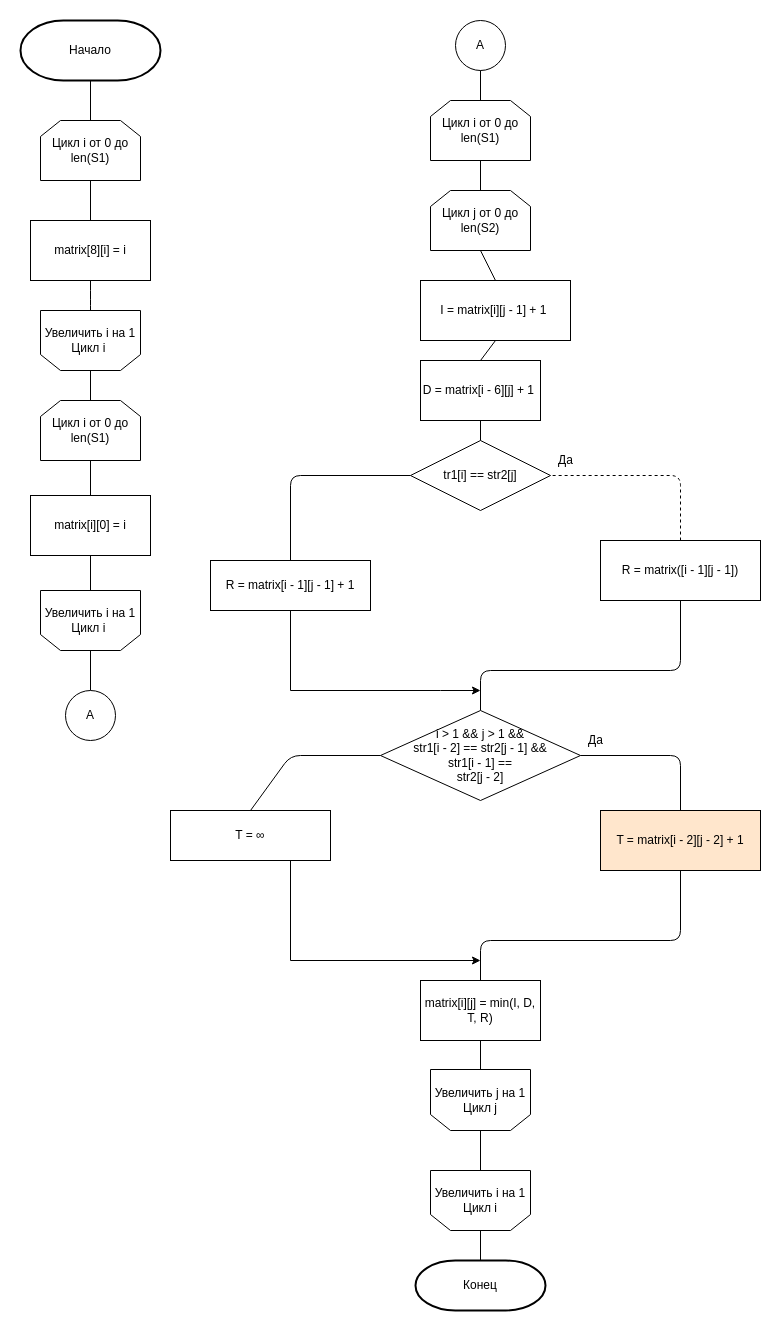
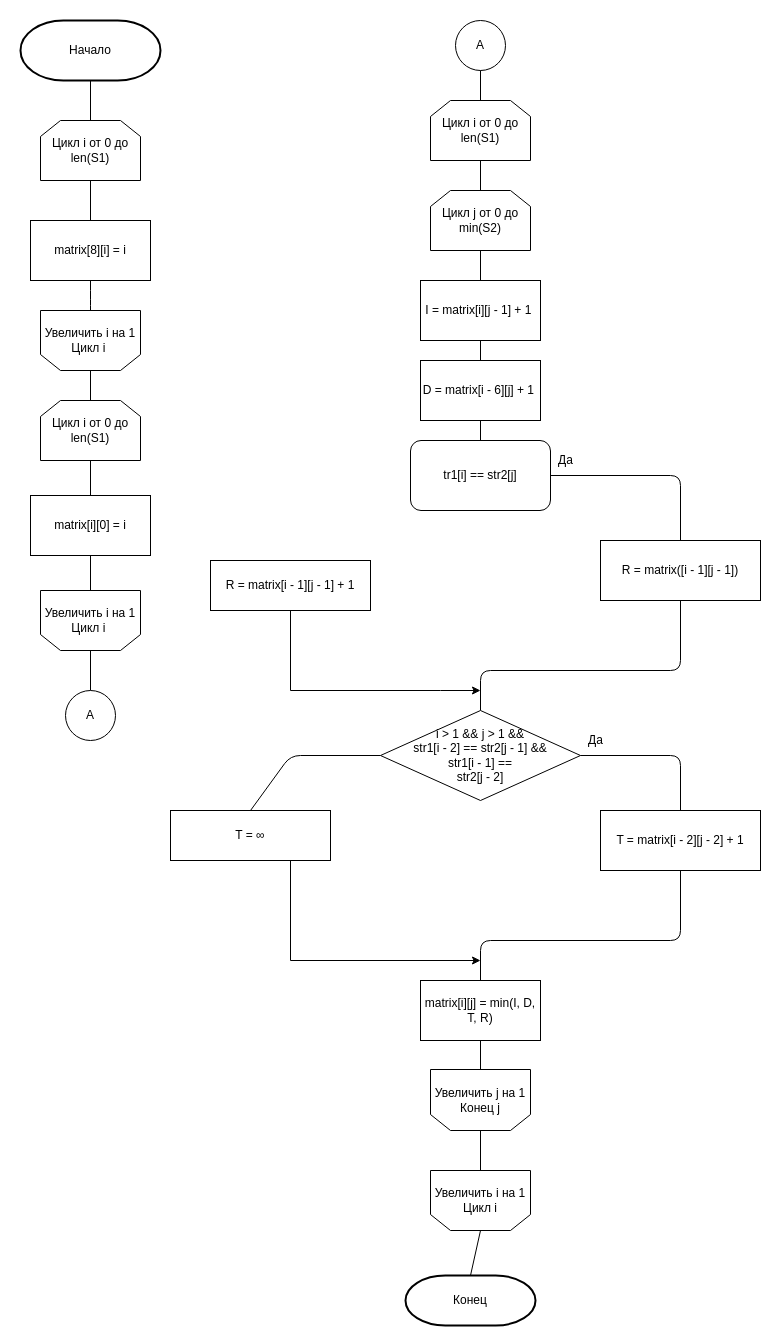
node "Цикл j от 0 до len(S2)": label "Цикл j от 0 до len(S2)" -> "Цикл j от 0 до min(S2)"
node "I = matrix[i][j - 1] + 1": size 150x60 -> 120x60
edge "tr1[i] == str2[j]" -- "R = matrix[i - 1][j - 1] + 1": removed
node "tr1[i] == str2[j]": shape diamond -> rounded rectangle
edge "tr1[i] == str2[j]" -- "R = matrix([i - 1][j - 1])": style dashed -> solid
node "T = matrix[i - 2][j - 2] + 1": fillcolor #ffe6cc -> #ffffff
node "Увеличить j на 1 Цикл j": label "Увеличить j на 1 Цикл j" -> "Увеличить j на 1 Конец j"
node "Конец": moved (481, 1286) -> (471, 1301)
